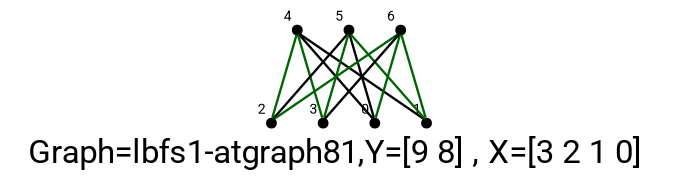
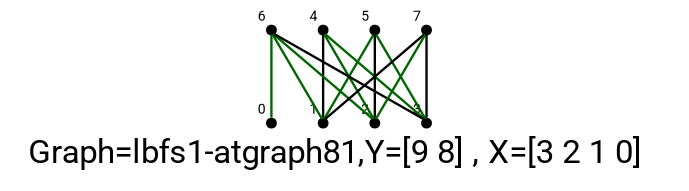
node "7": added
edge "5" -- "0": removed
edge "4" -- "0": removed
